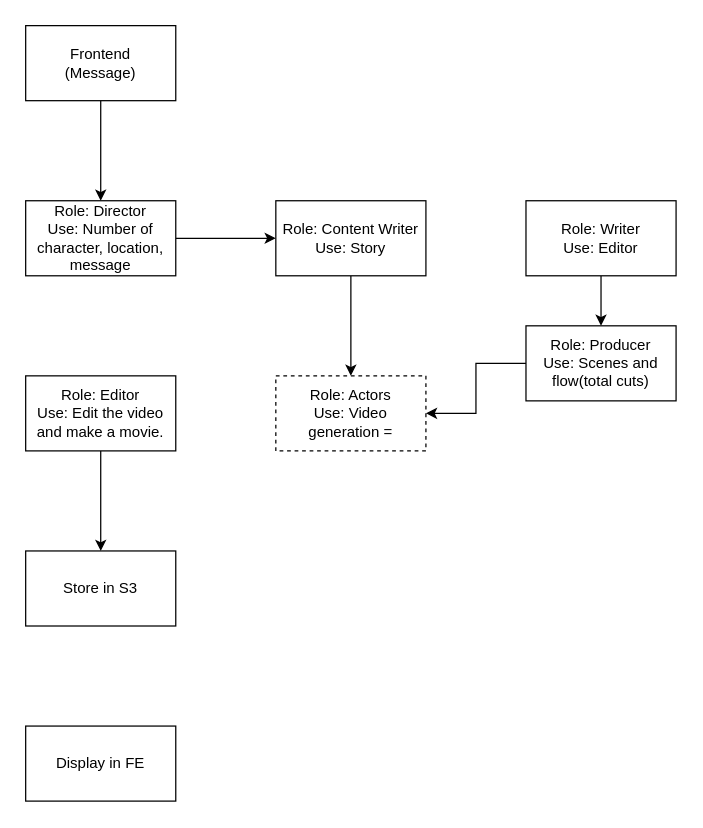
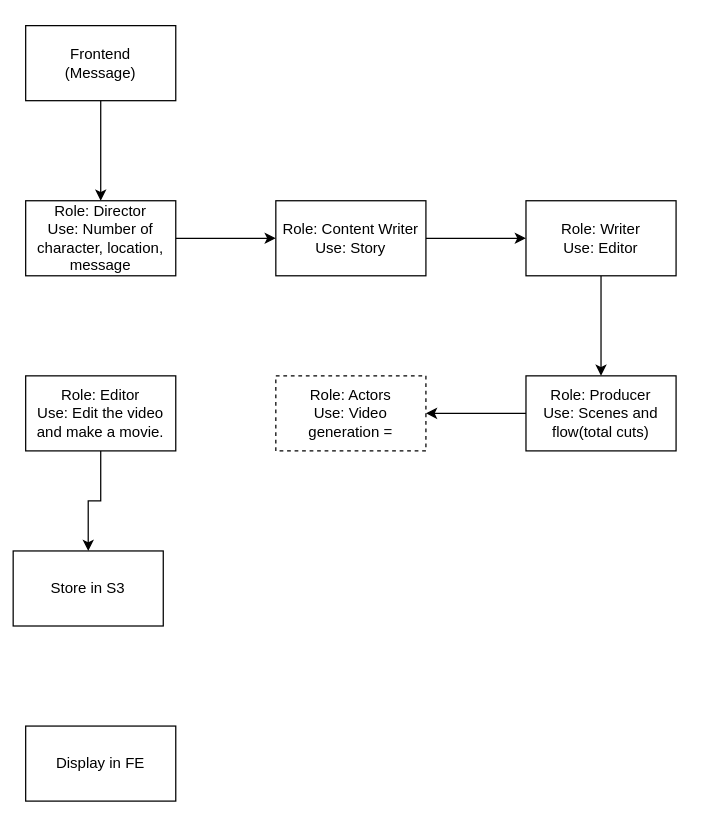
edge "Role: Content Writer Use: Story" -> "Role: Actors Use: Video generation =": now "Role: Content Writer Use: Story" -> "Role: Writer Use: Editor"
node "Role: Producer Use: Scenes and flow(total cuts)": moved (601, 363) -> (601, 413)
node "Store in S3": moved (101, 588) -> (88, 588)
